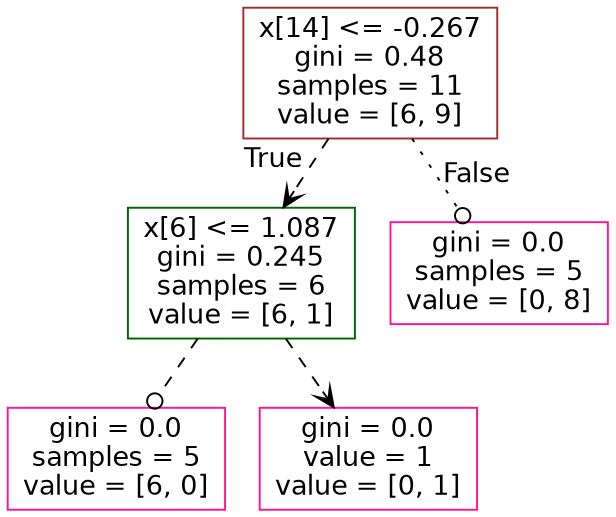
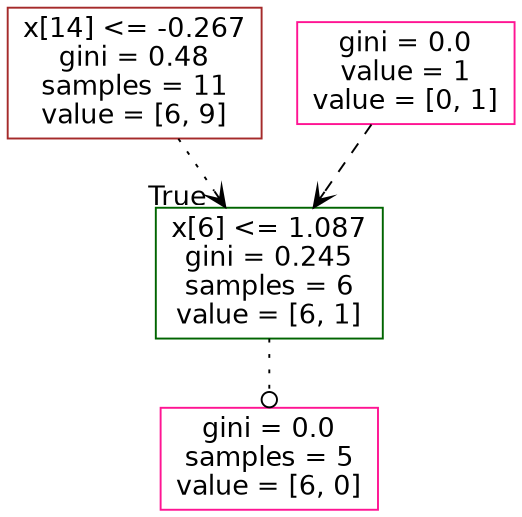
edge "x[14] <= -0.267 gini = 0.48 samples = 11 value = [6, 9]" -> "x[6] <= 1.087 gini = 0.245 samples = 6 value = [6, 1]": style dashed -> dotted
node "gini = 0.0 samples = 5 value = [0, 8]": removed
edge "x[6] <= 1.087 gini = 0.245 samples = 6 value = [6, 1]" -> "gini = 0.0 value = 1 value = [0, 1]": reversed
edge "x[6] <= 1.087 gini = 0.245 samples = 6 value = [6, 1]" -> "gini = 0.0 samples = 5 value = [6, 0]": style dashed -> dotted
